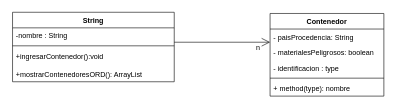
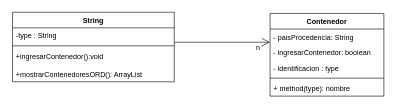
node "-nombre : String": label "-nombre : String" -> "-type : String"
node "- materialesPeligrosos: boolean": label "- materialesPeligrosos: boolean" -> "- ingresarContenedor: boolean"
